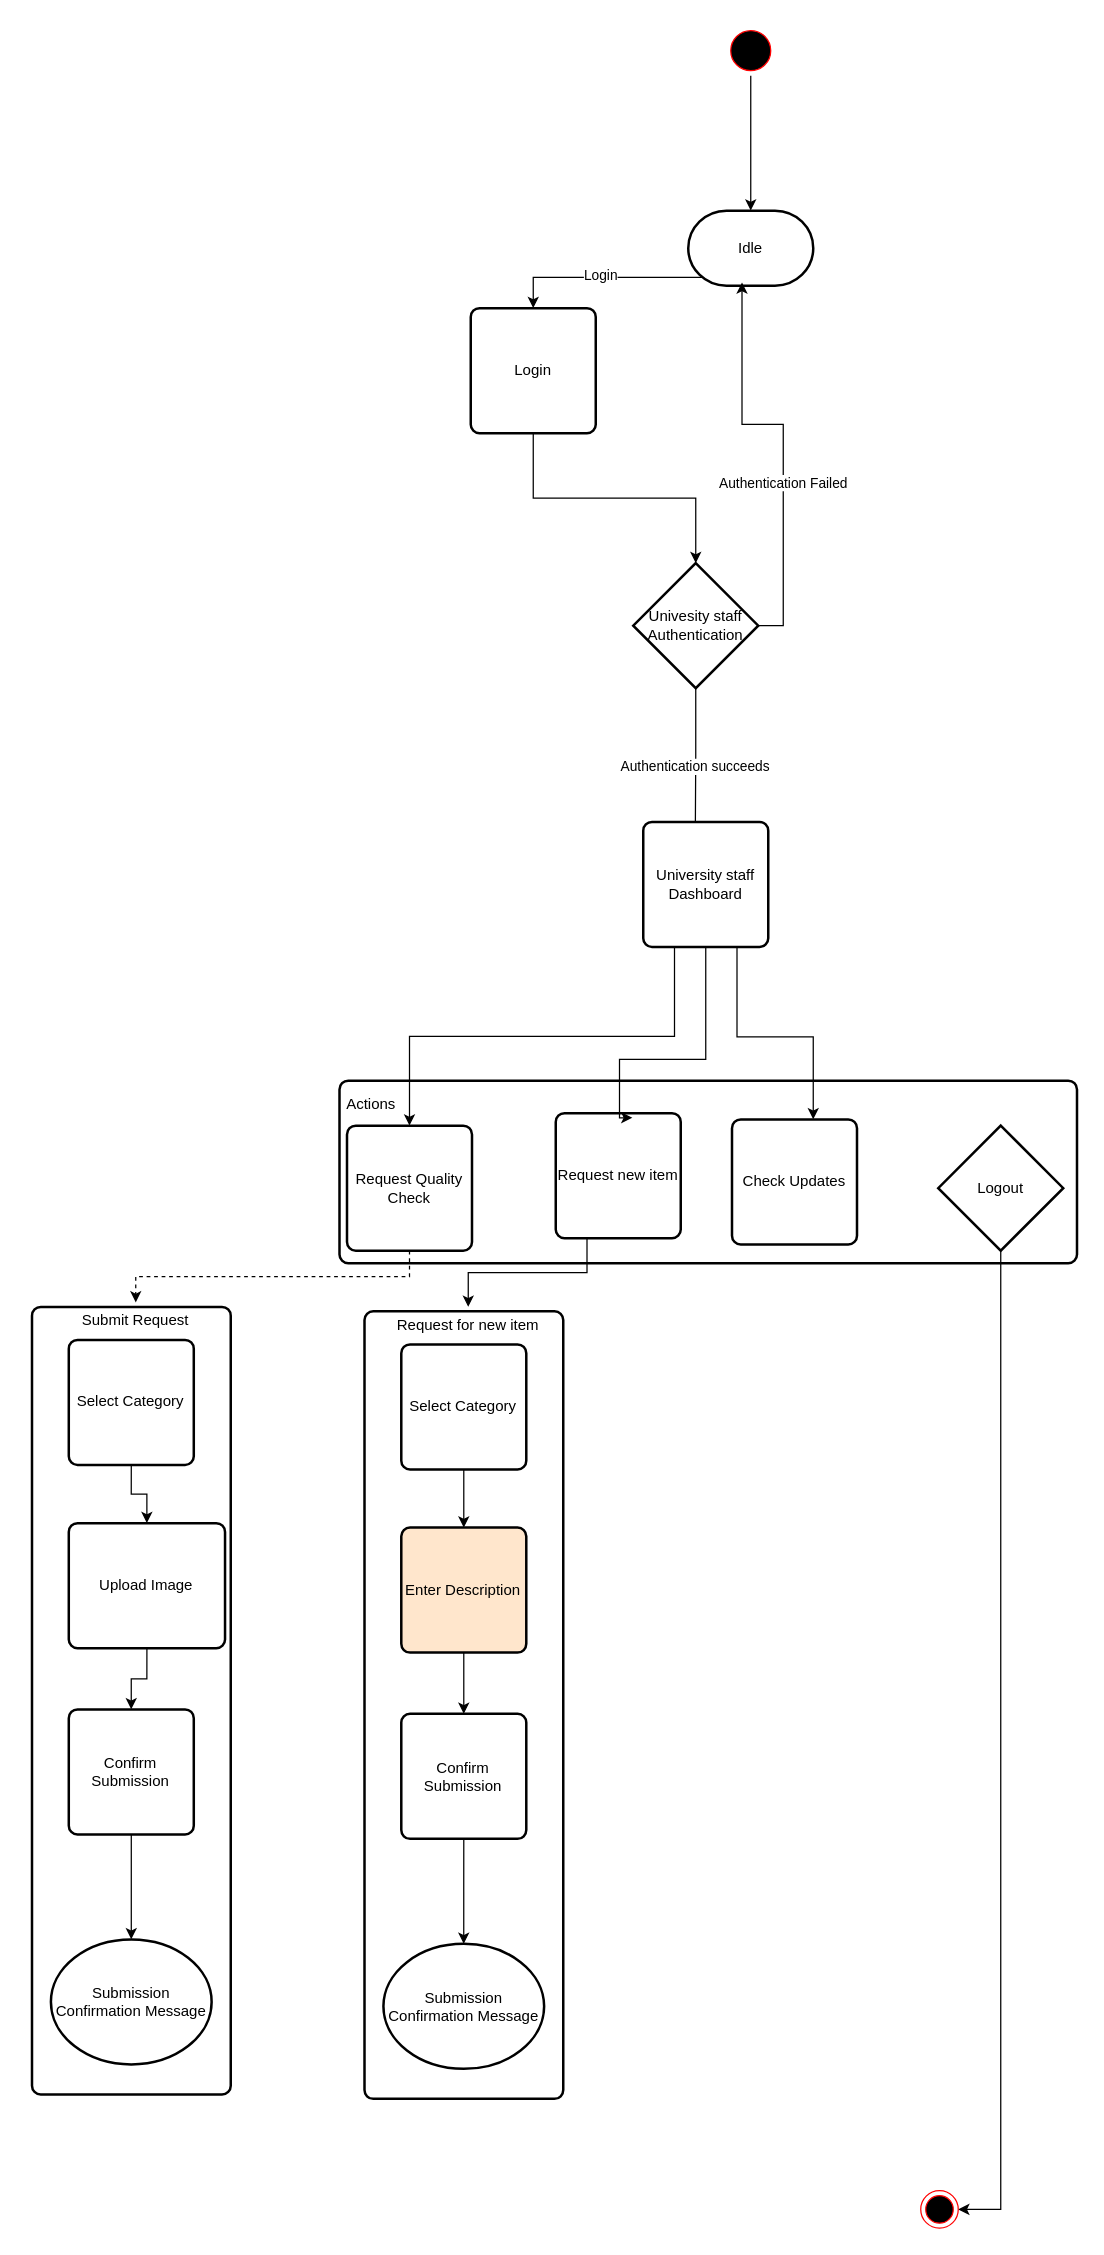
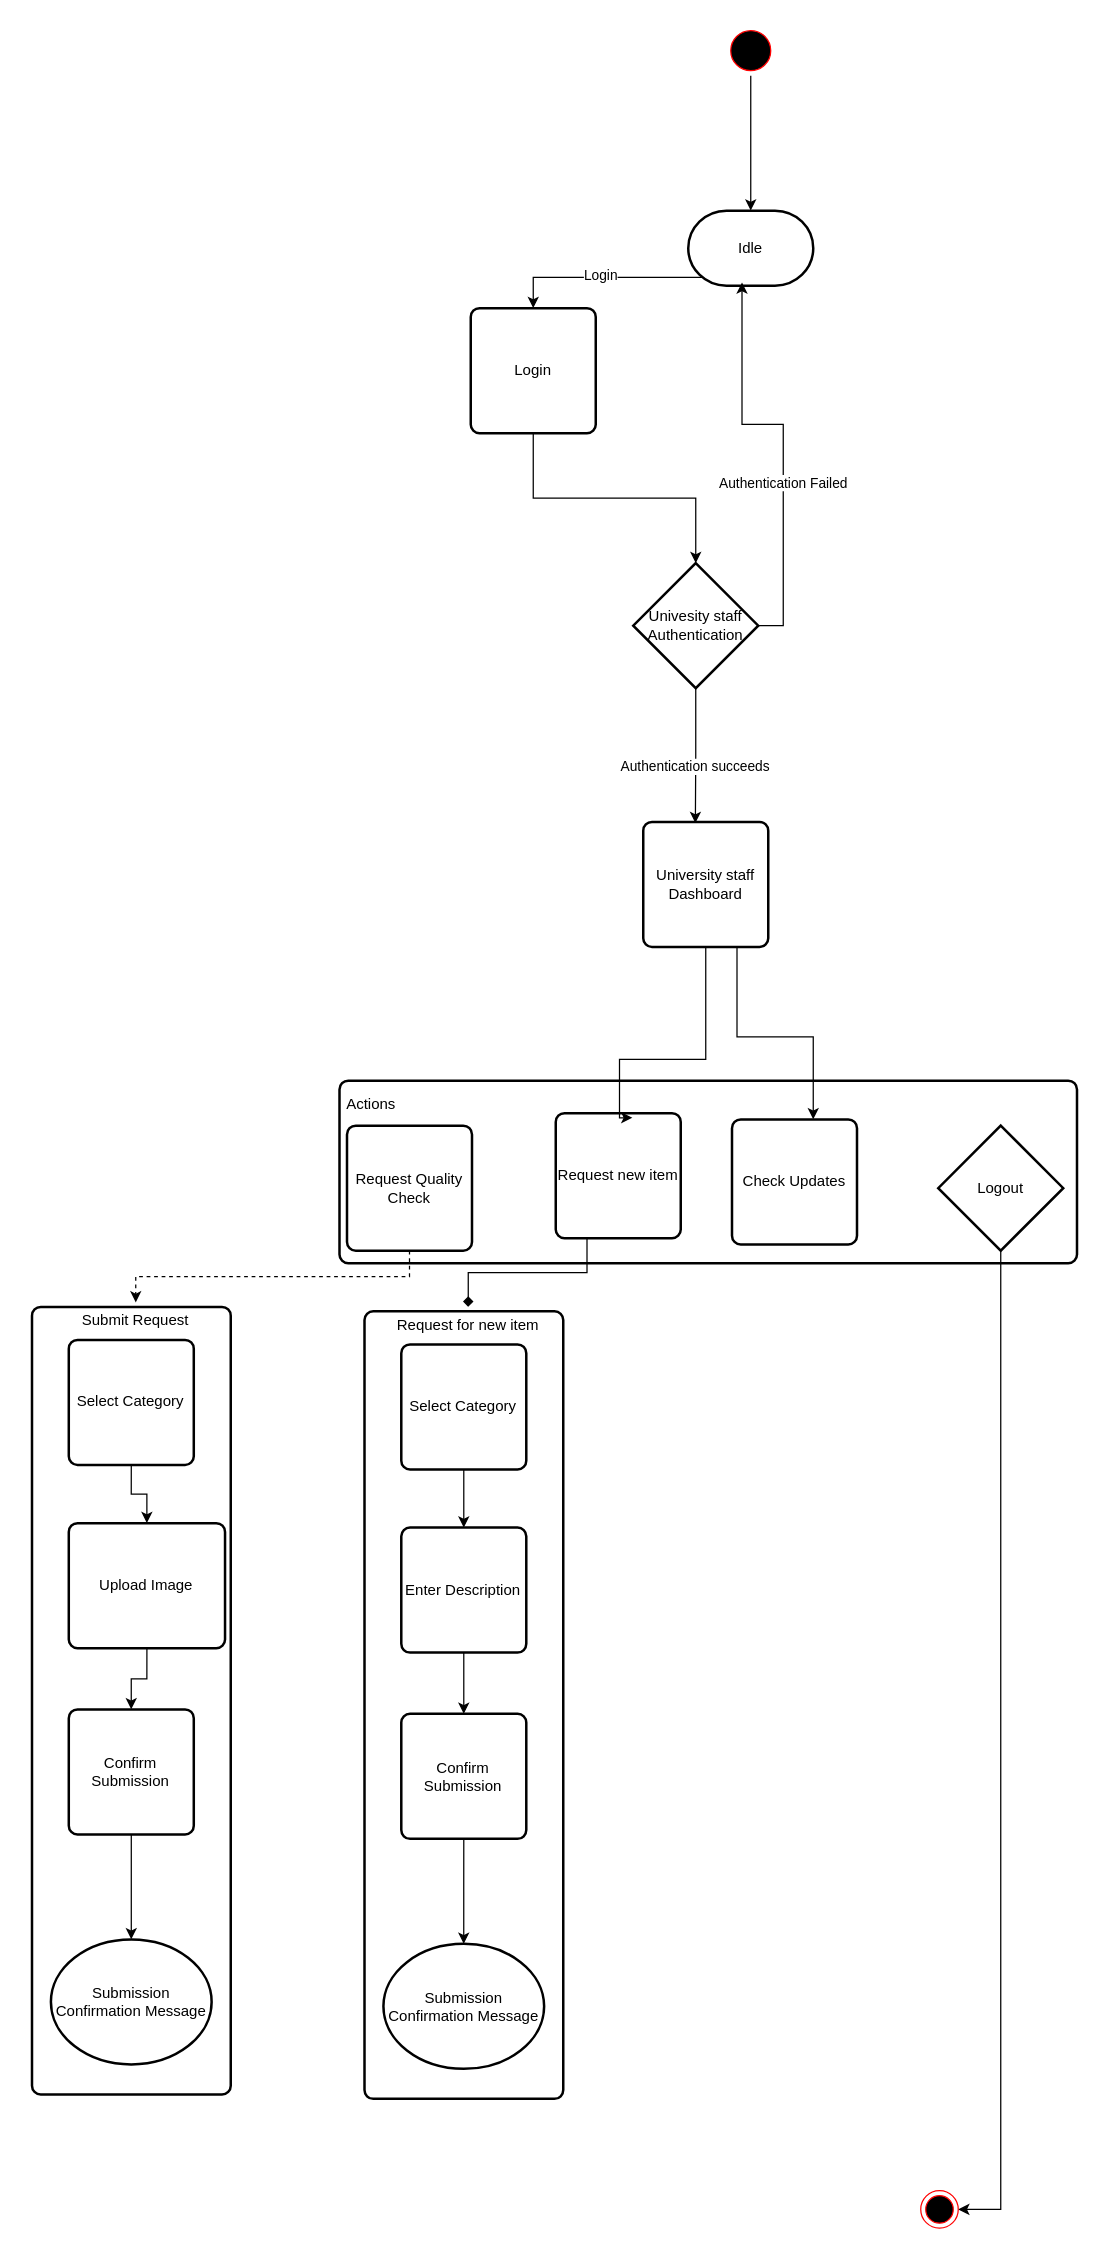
edge "Univesity staff Authentication" -- "University staff Dashboard": arrowhead none -> classic
edge "University staff Dashboard" -> "Request Quality Check": removed
edge "Request new item" -> "Request for new item": arrowhead classic -> diamond
node "Enter Description": fillcolor #ffe6cc -> #ffffff
